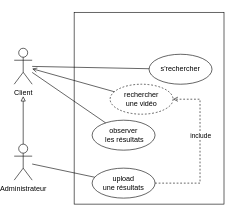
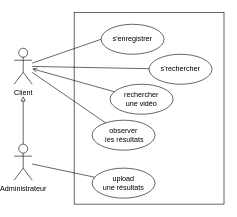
node "s'enregistrer": added
edge "s'enregistrer" -- "Client": added
node "rechercher une vidéo": style dashed -> solid
edge "upload une résultats" -> "rechercher une vidéo": removed, label "include"
